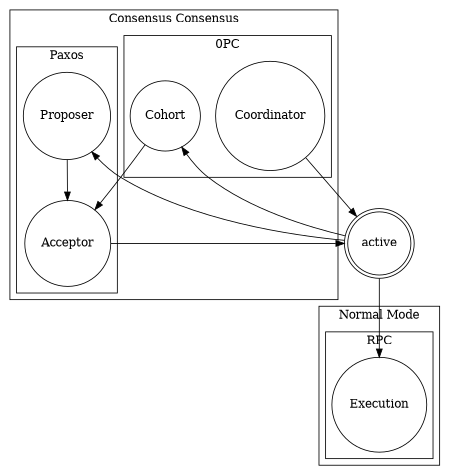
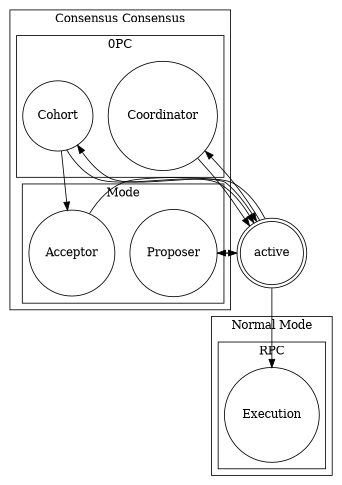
cluster "Paxos": label "Paxos" -> "Mode"
edge "Proposer" -> "Acceptor": now "Proposer" -> "active"
edge "Cohort" -> "active": added
edge "active" -> "Coordinator": added
